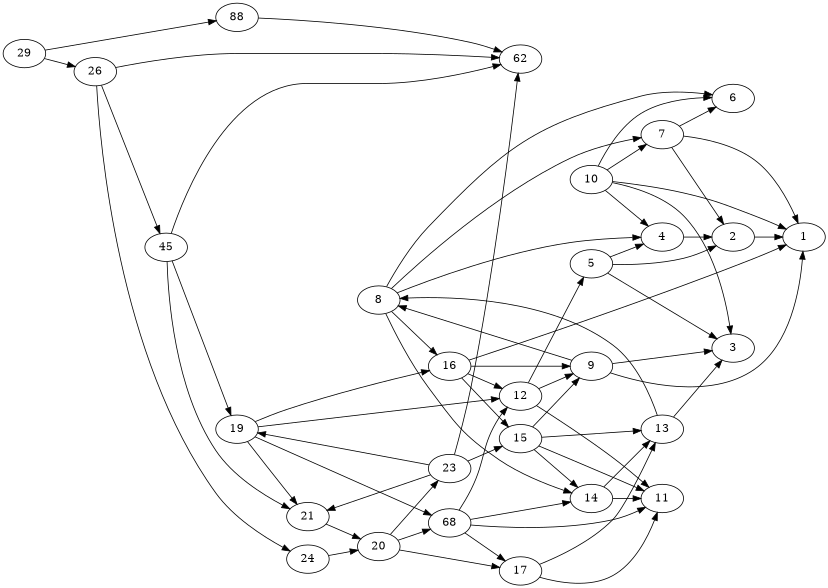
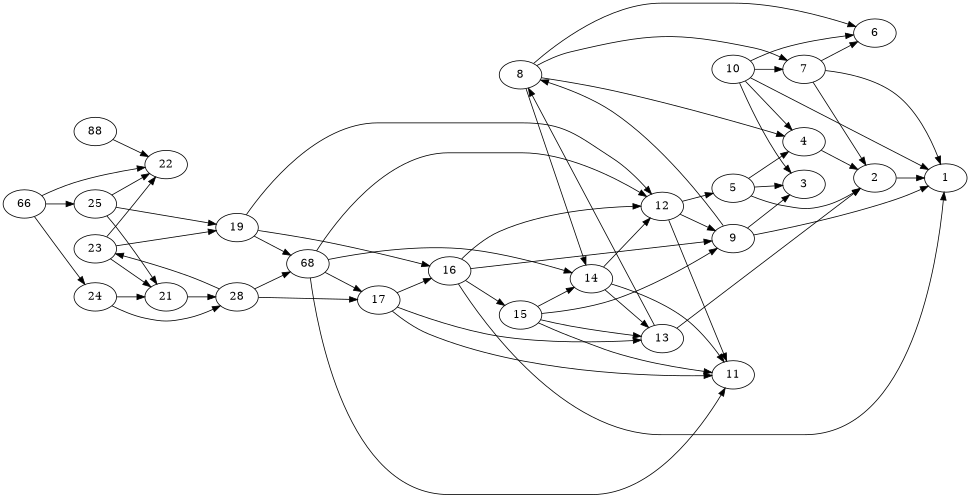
node "29": removed
node "62": label "62" -> "22"
node "26": label "26" -> "66"
edge "14" -> "12": added
node "45": label "45" -> "25"
edge "8" -> "16": now "17" -> "16"
edge "13" -> "3": now "13" -> "2"
edge "23" -> "15": removed
edge "19" -> "21": now "24" -> "21"
node "20": label "20" -> "28"
